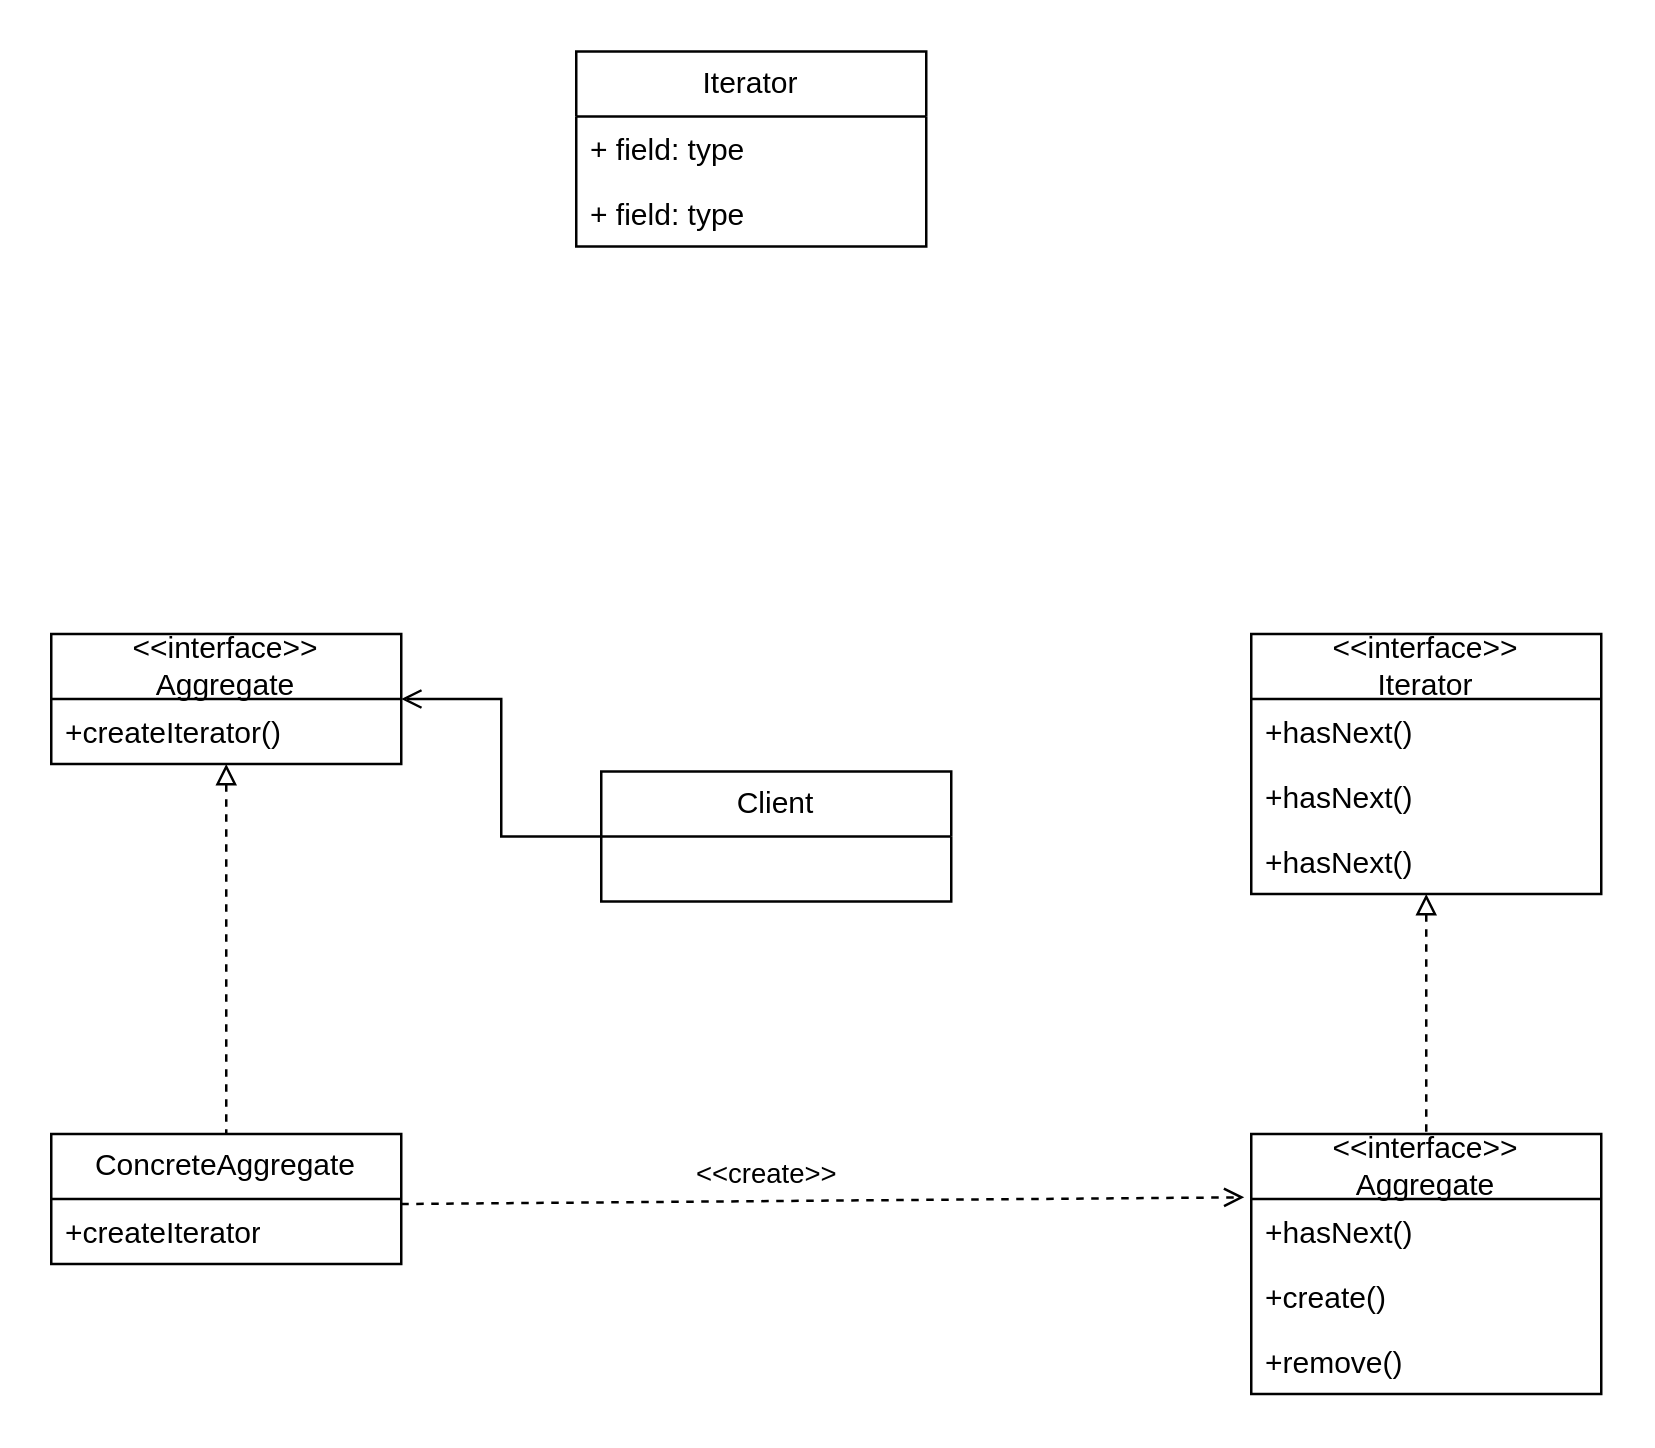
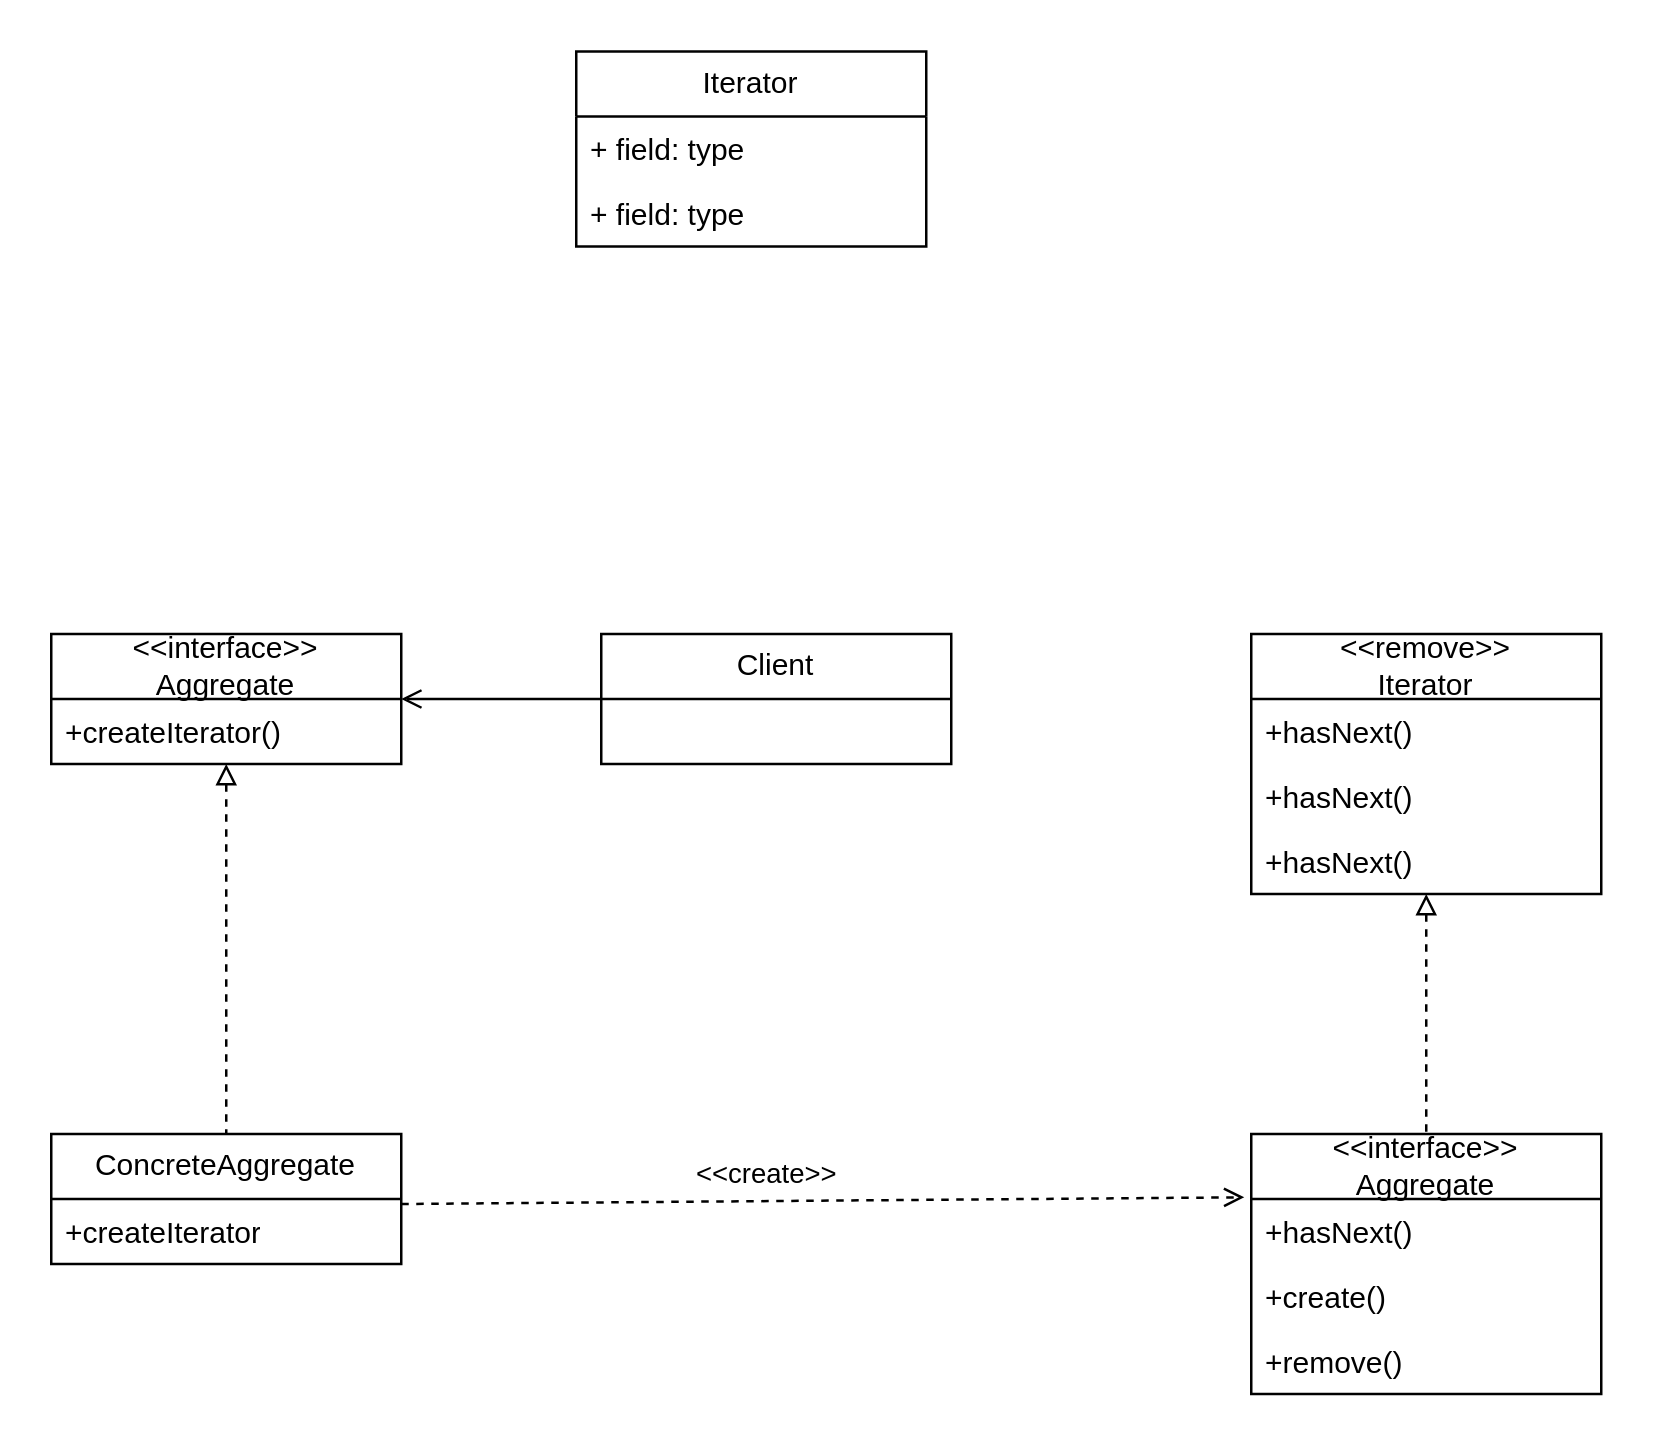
node "<<interface>> Iterator": label "<<interface>> Iterator" -> "<<remove>> Iterator"
node "Client": moved (776, 836) -> (776, 699)
